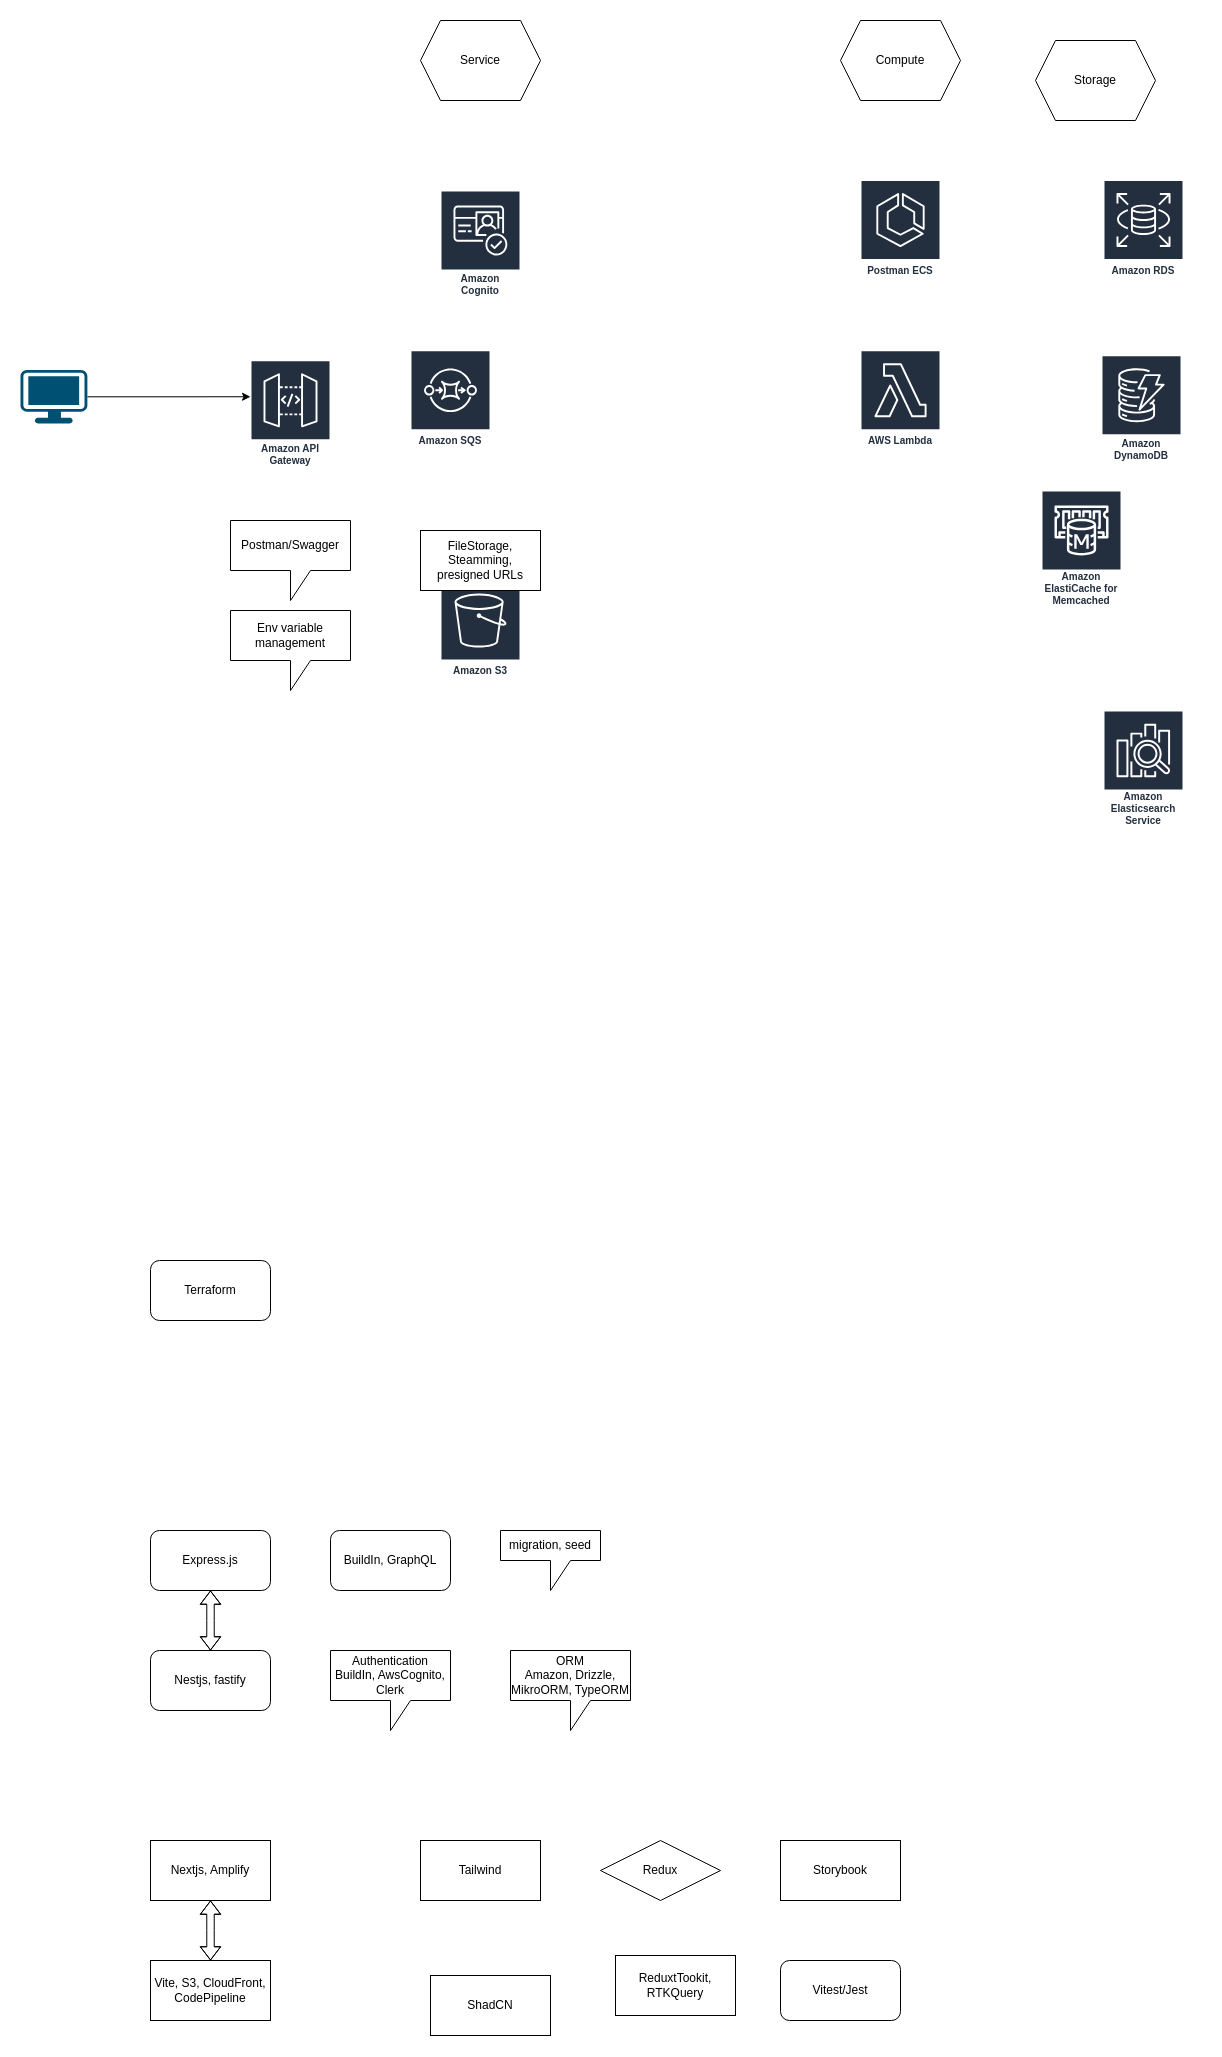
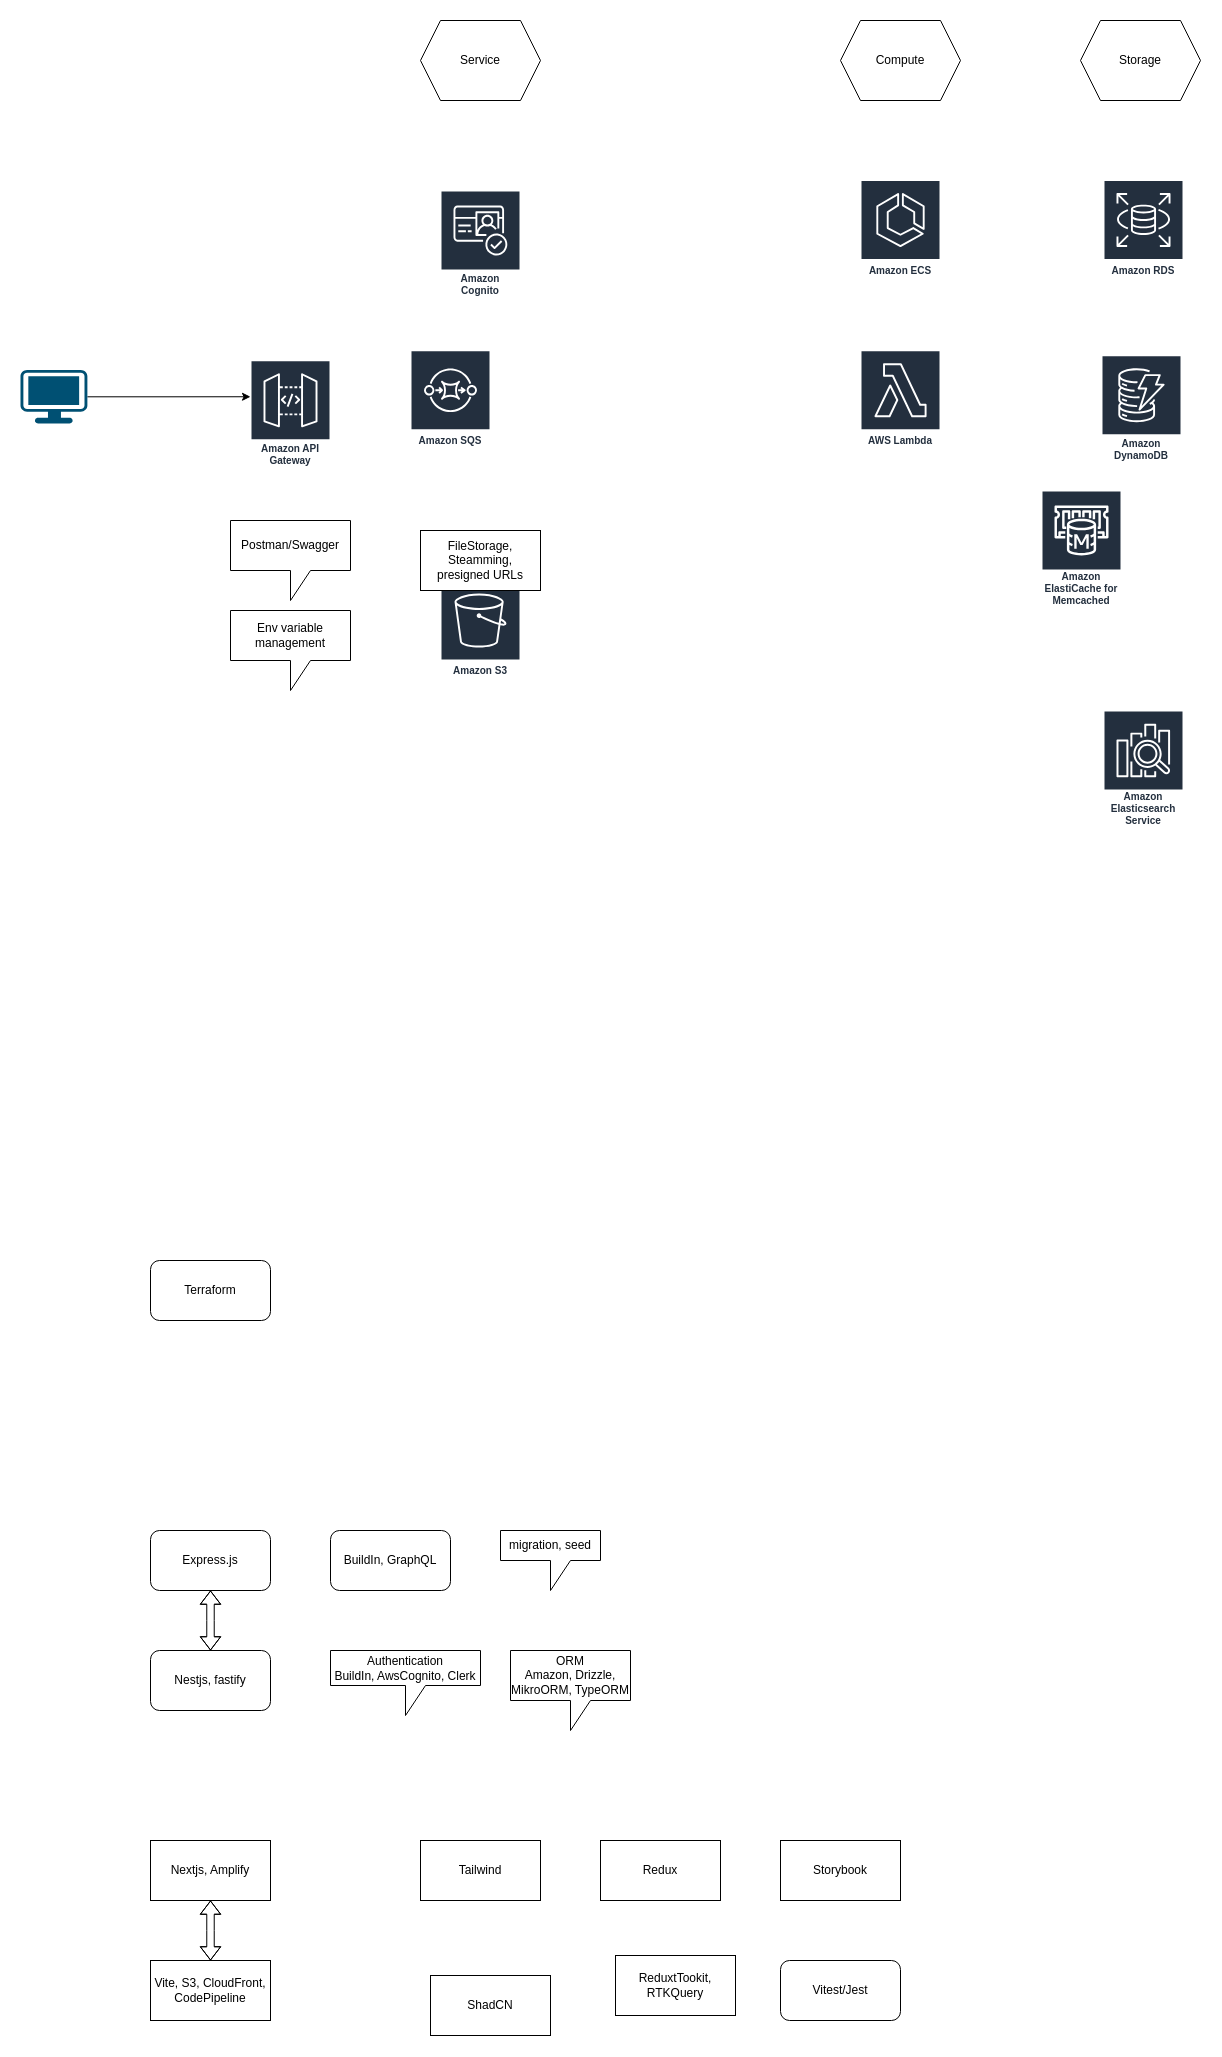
node "Storage": moved (1096, 81) -> (1141, 61)
node "Postman ECS": label "Postman ECS" -> "Amazon ECS"
node "Authentication BuildIn, AwsCognito, Clerk": size 120x80 -> 150x65
node "Redux": shape diamond -> rectangle
